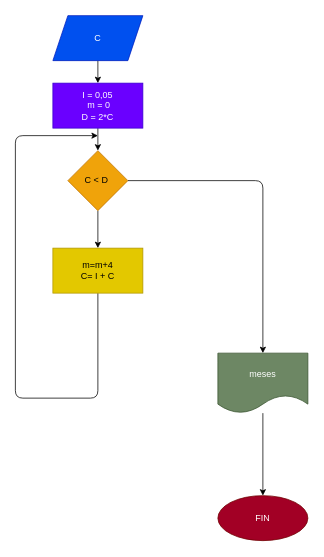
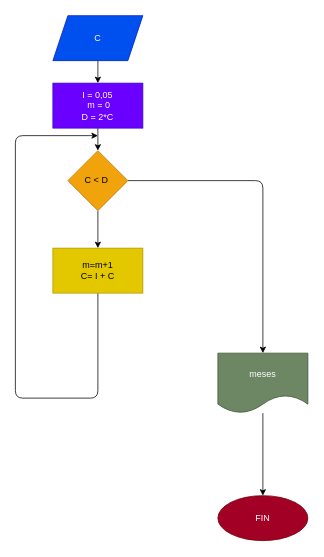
node "m=m+4 C= I + C": label "m=m+4 C= I + C" -> "m=m+1 C= I + C"
